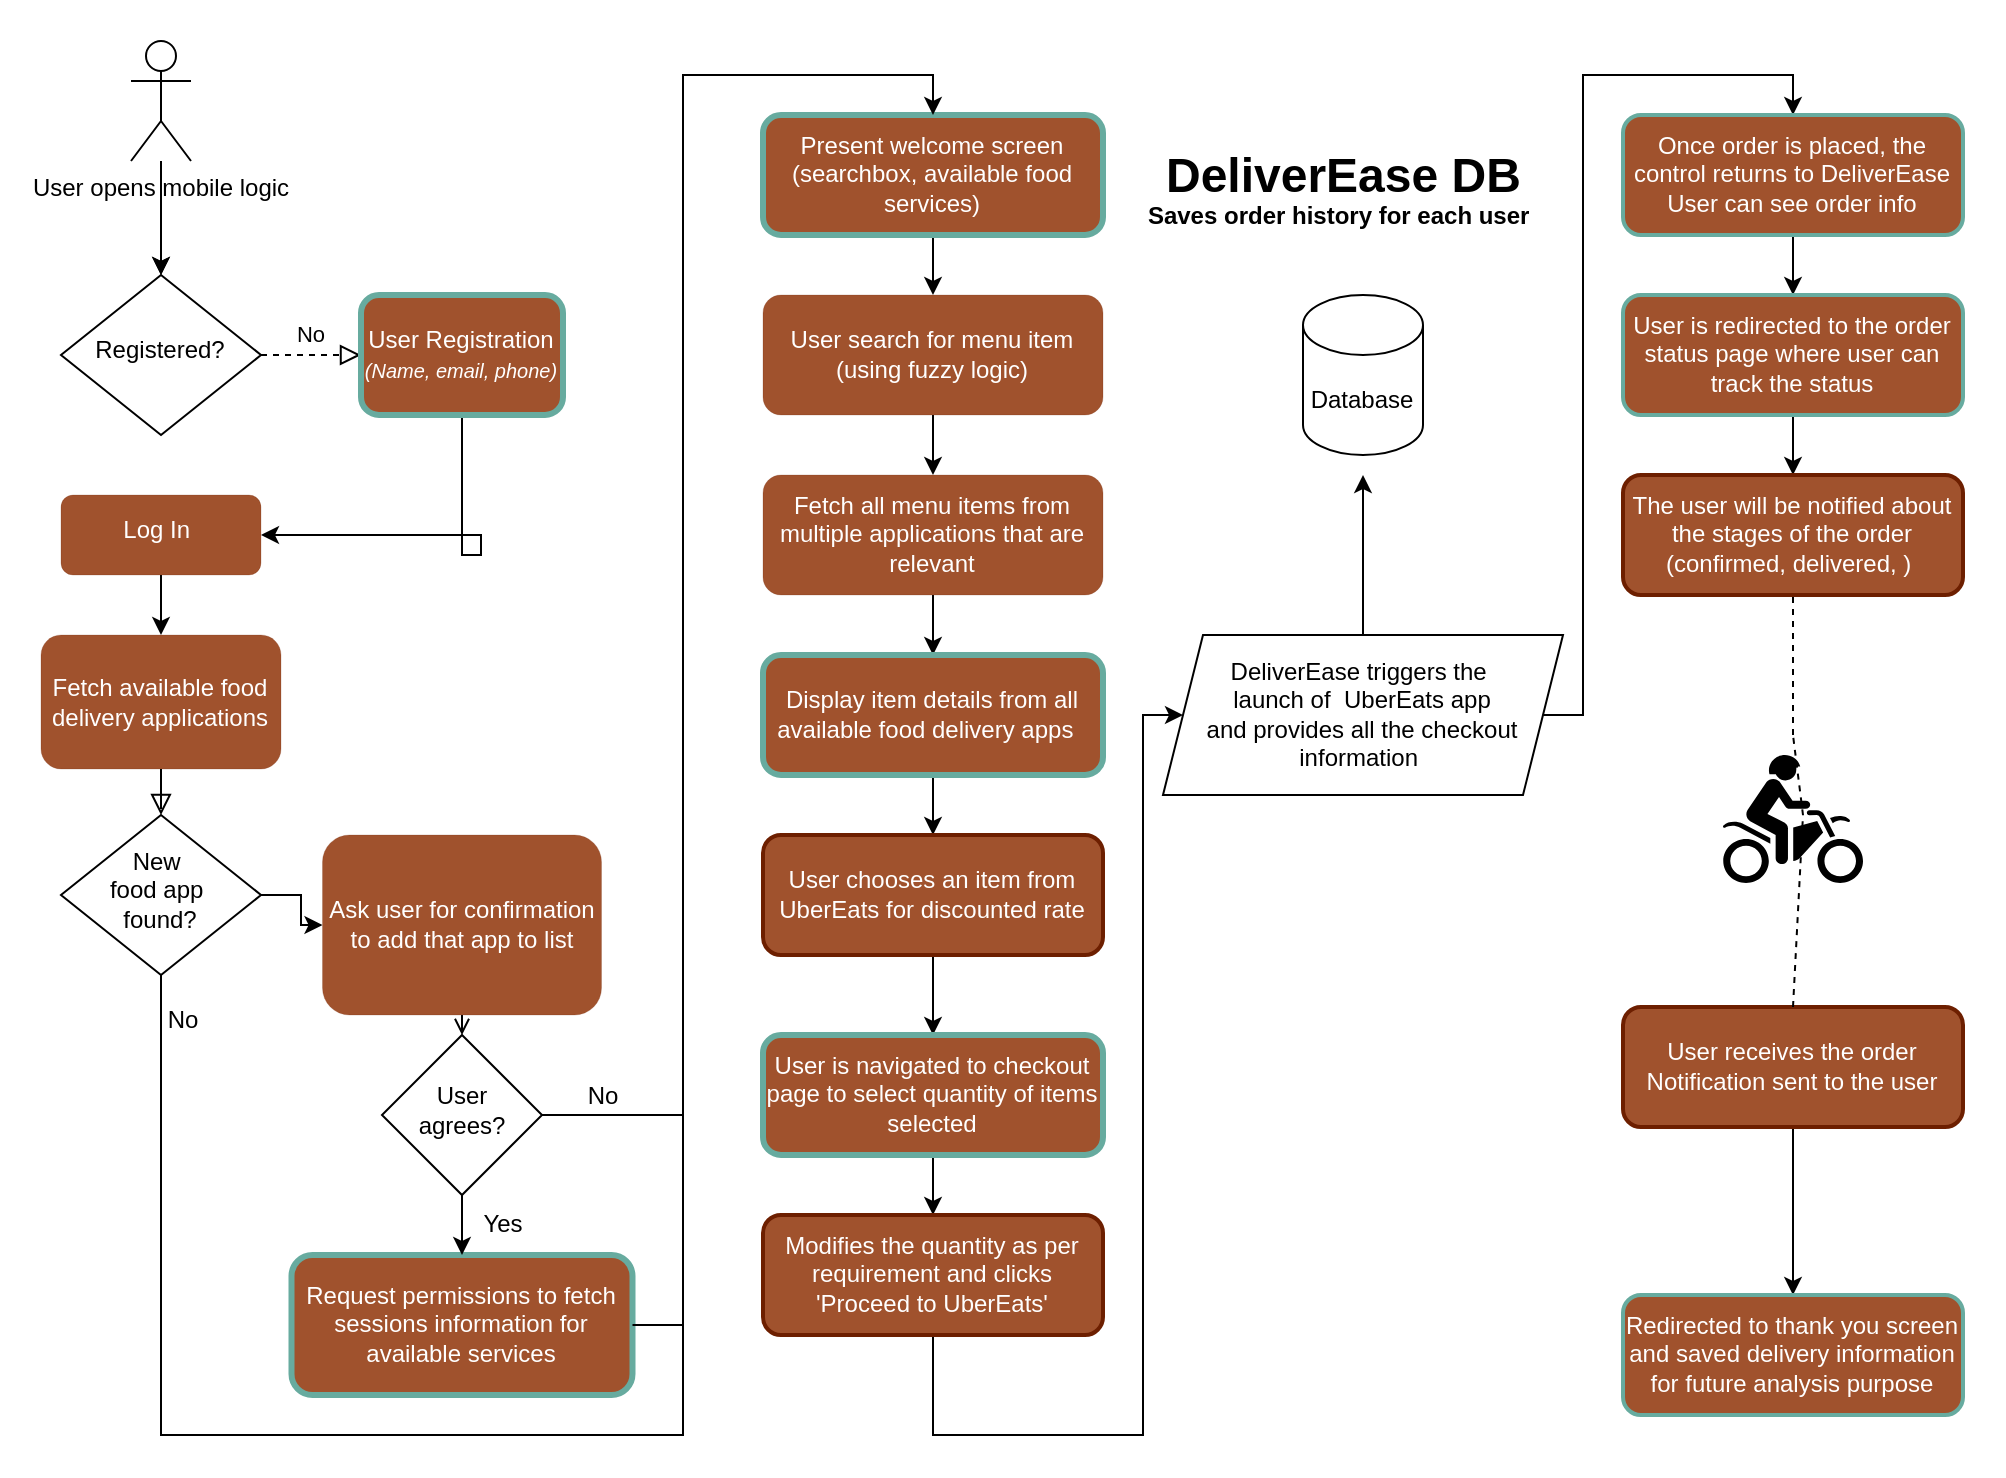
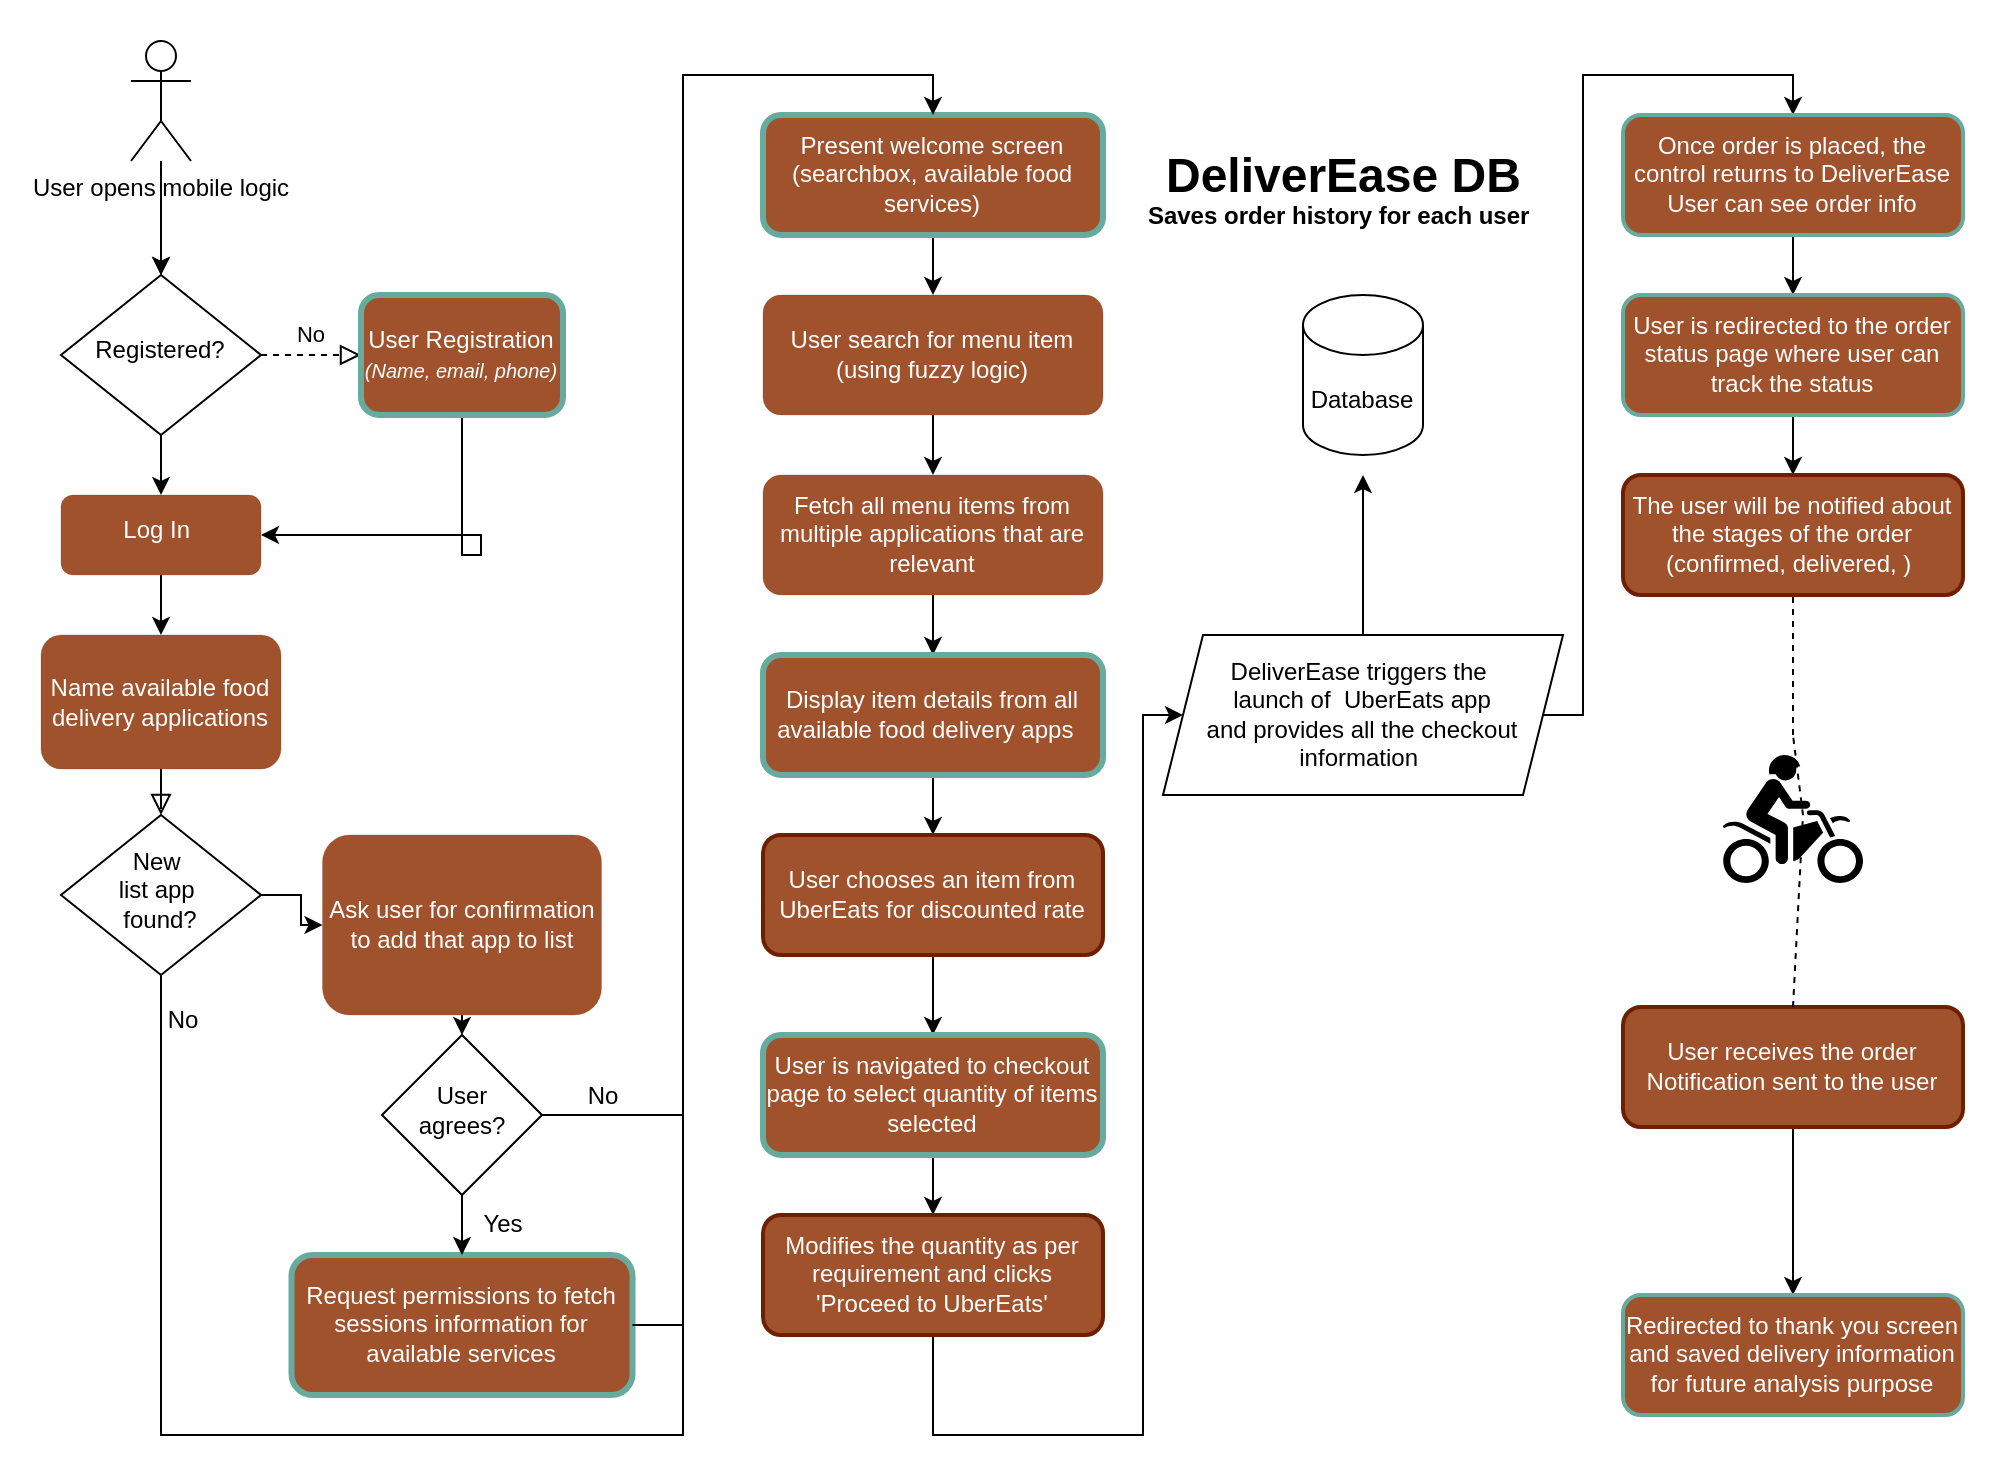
edge "Registered?" -> "Log In": added
node "Fetch available food delivery applications": label "Fetch available food delivery applications" -> "Name available food delivery applications"
node "New food app found?": label "New food app found?" -> "New list app found?"
edge "Ask user for confirmation to add that app to list" -> "User agrees?": arrowhead open -> classic
